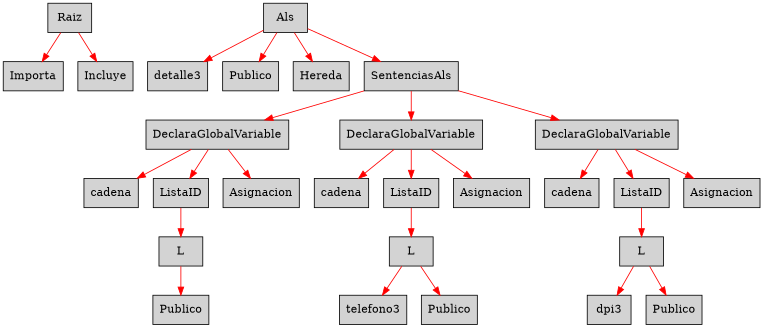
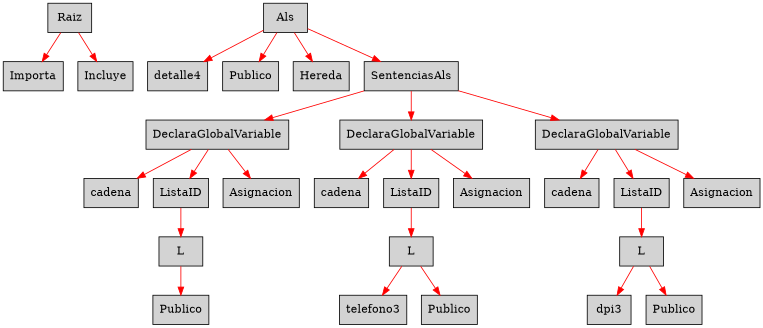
node "detalle3": label "detalle3" -> "detalle4"
